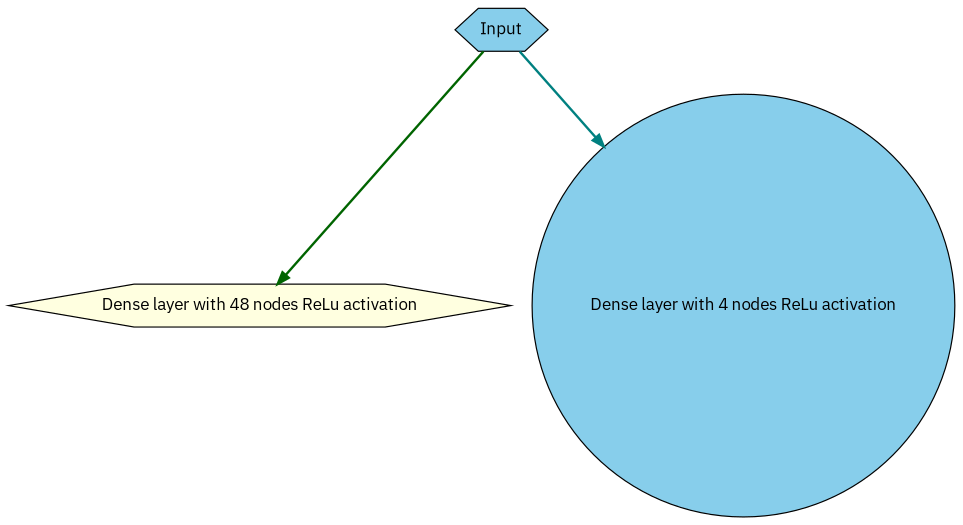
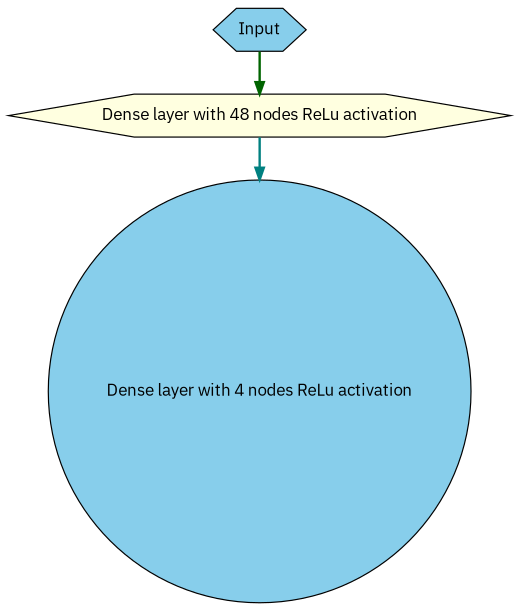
edge "Input" -> "Dense layer with 4 nodes ReLu activation": now "Dense layer with 48 nodes ReLu activation" -> "Dense layer with 4 nodes ReLu activation"
